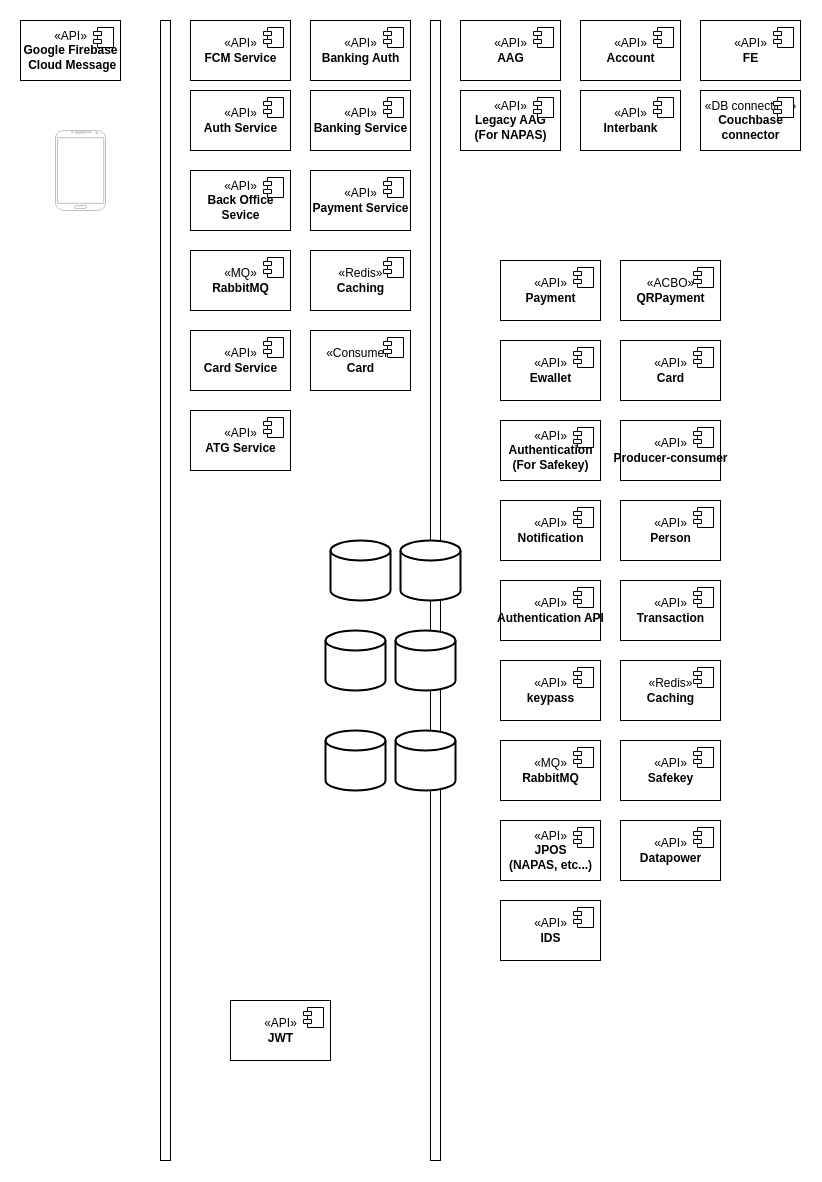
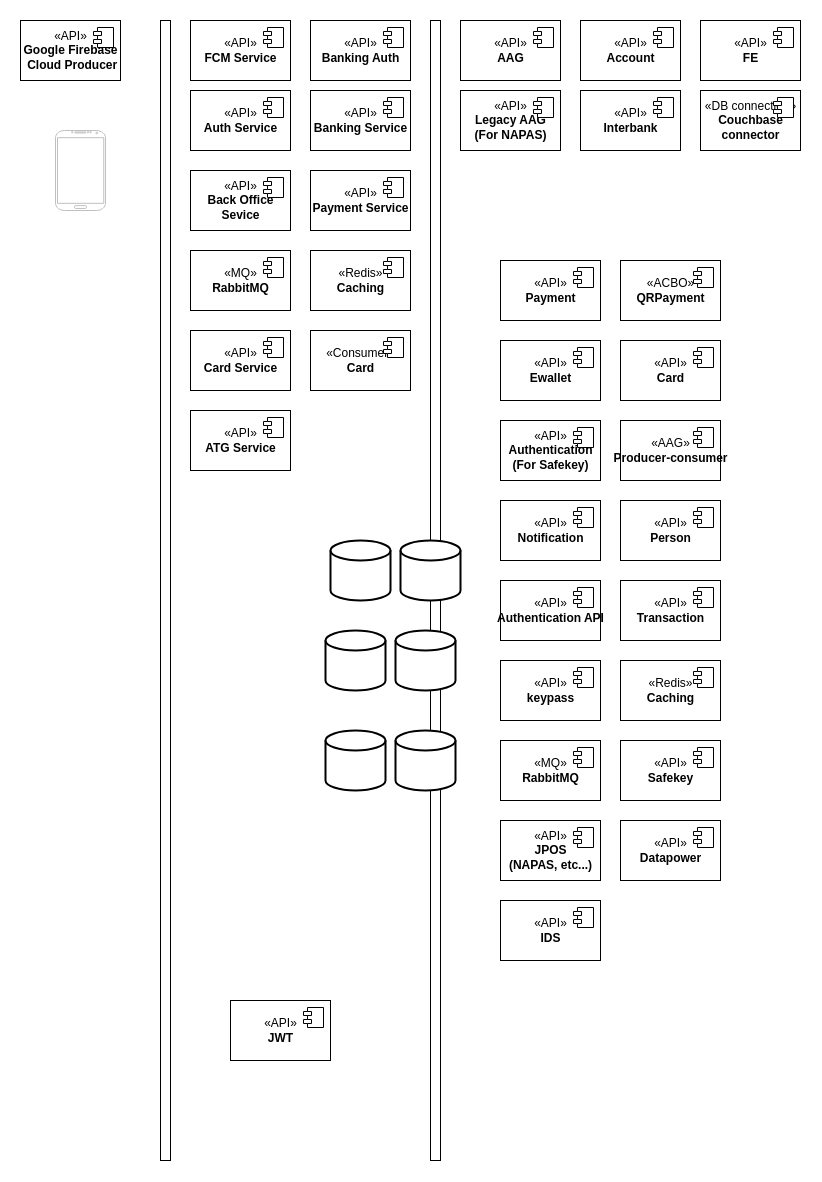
node "«API» Google Firebase Cloud Message": label "«API» Google Firebase Cloud Message" -> "«API» Google Firebase Cloud Producer"
node "«API» Producer-consumer": label "«API» Producer-consumer" -> "«AAG» Producer-consumer"
